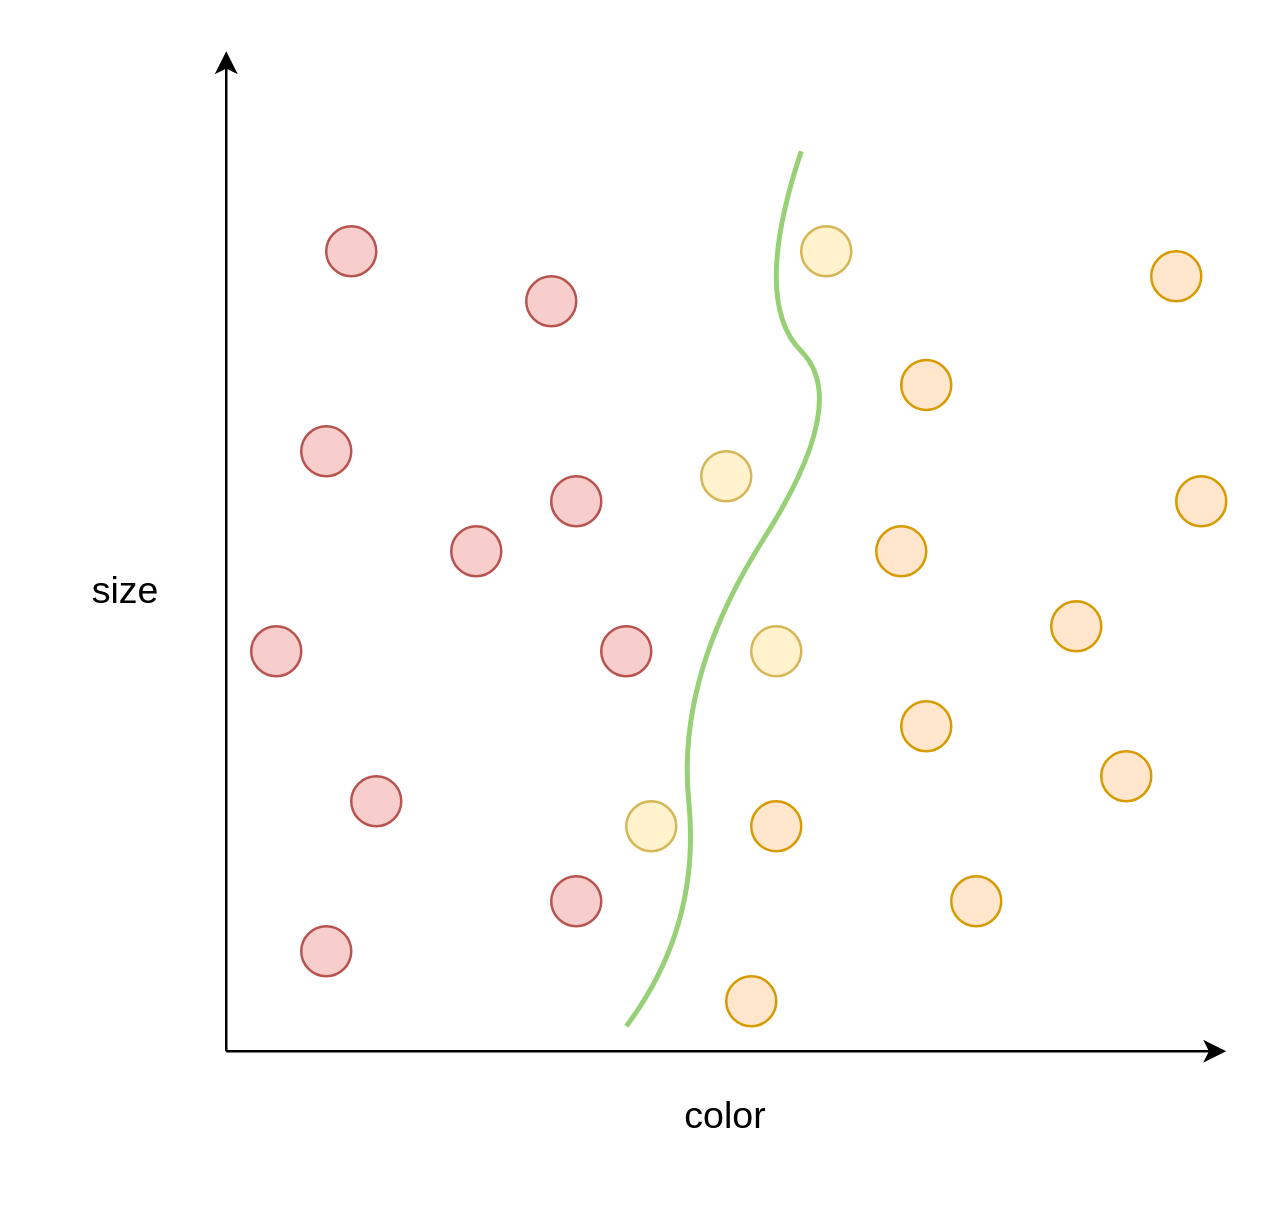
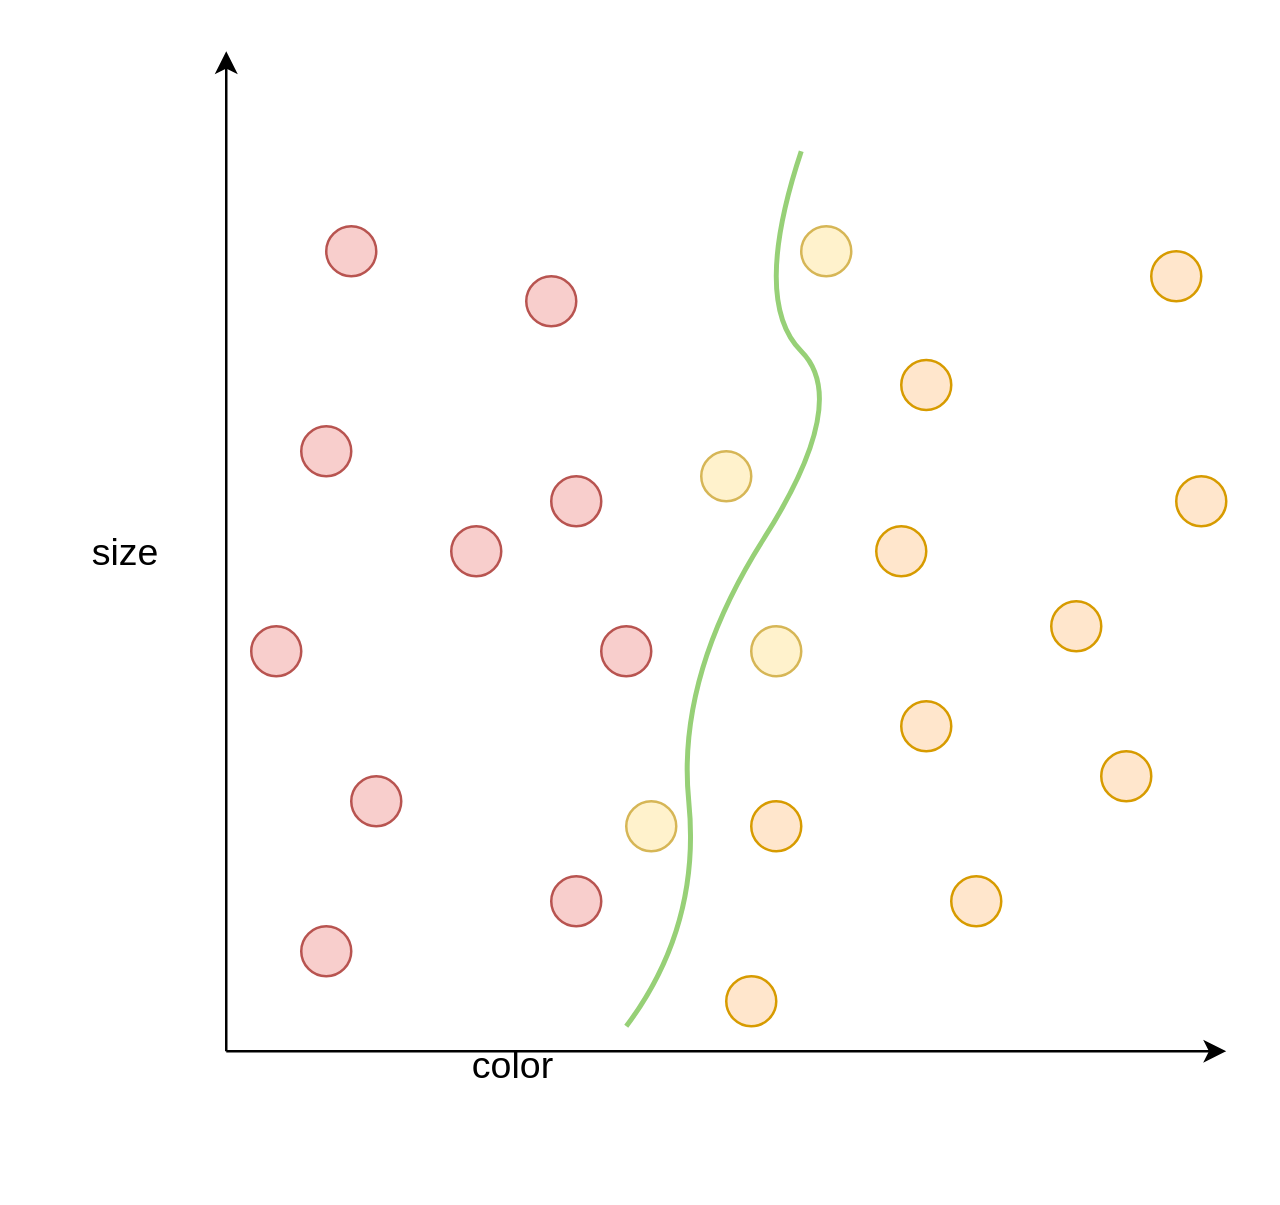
node "size": moved (126, 589) -> (126, 551)
node "color": moved (726, 1114) -> (514, 1064)
